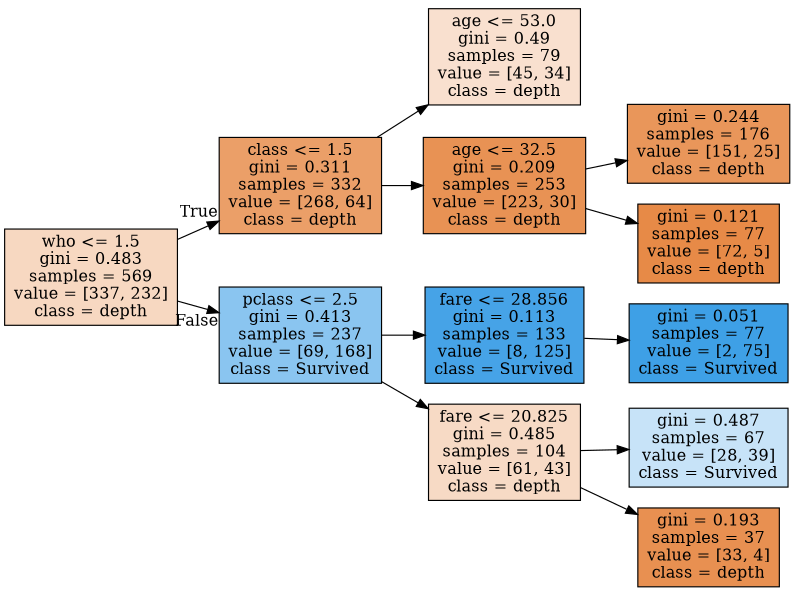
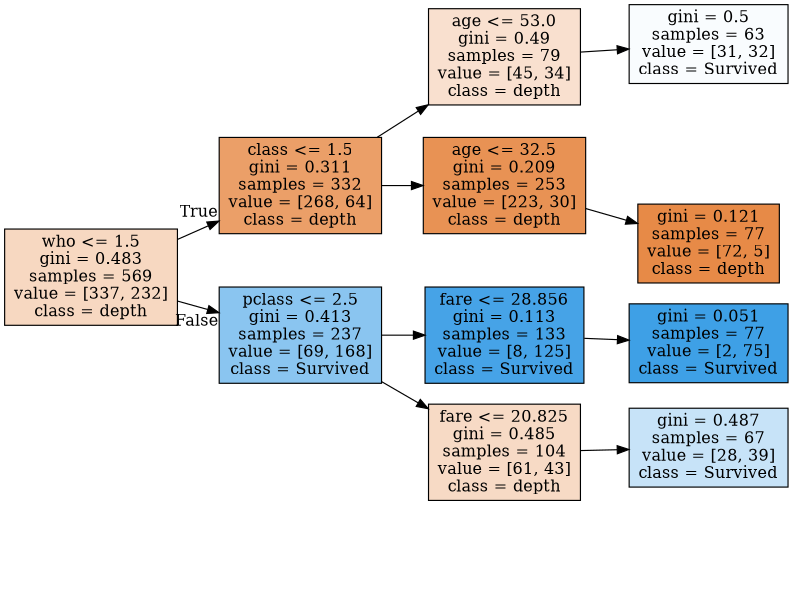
node "gini = 0.5 samples = 63 value = [31, 32] class = Survived": added
node "gini = 0.244 samples = 176 value = [151, 25] class = depth": removed
node "gini = 0.193 samples = 37 value = [33, 4] class = depth": removed
